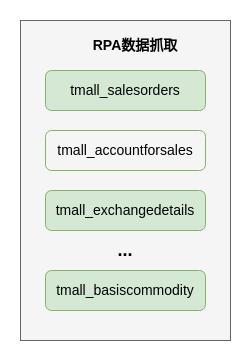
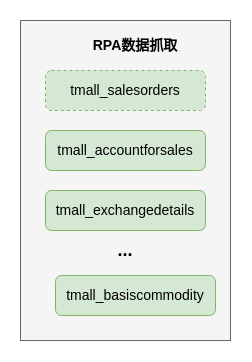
node "tmall_salesorders": style solid -> dashed
node "tmall_accountforsales": fillcolor #f5f5f5 -> #d5e8d4
node "tmall_basiscommodity": moved (126, 291) -> (136, 296)
